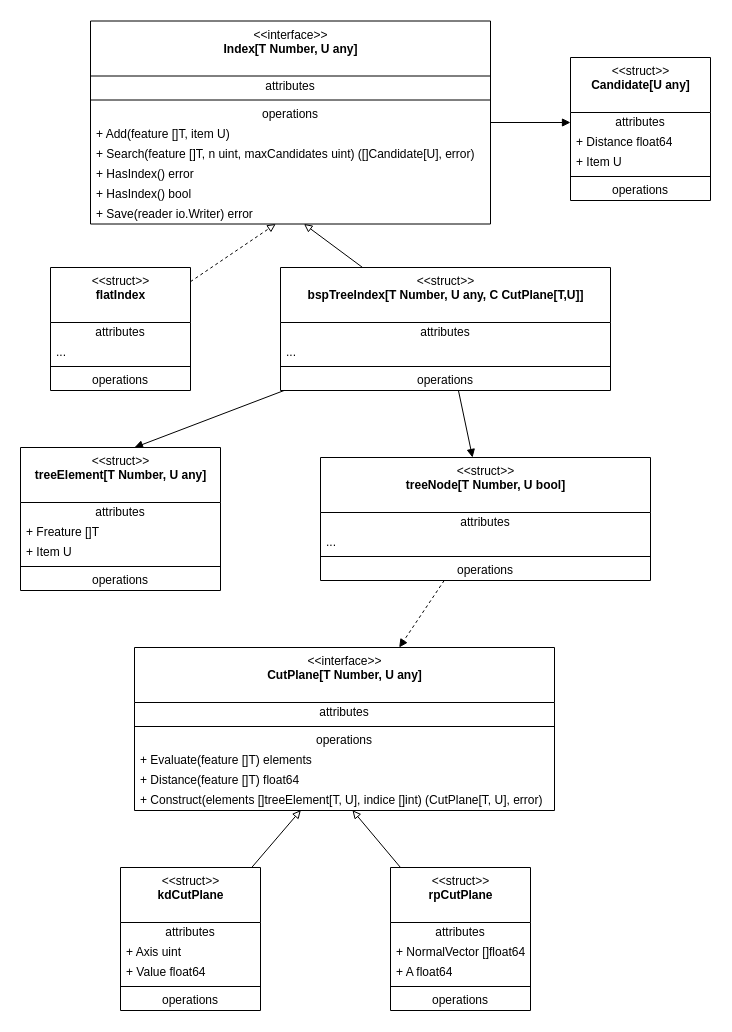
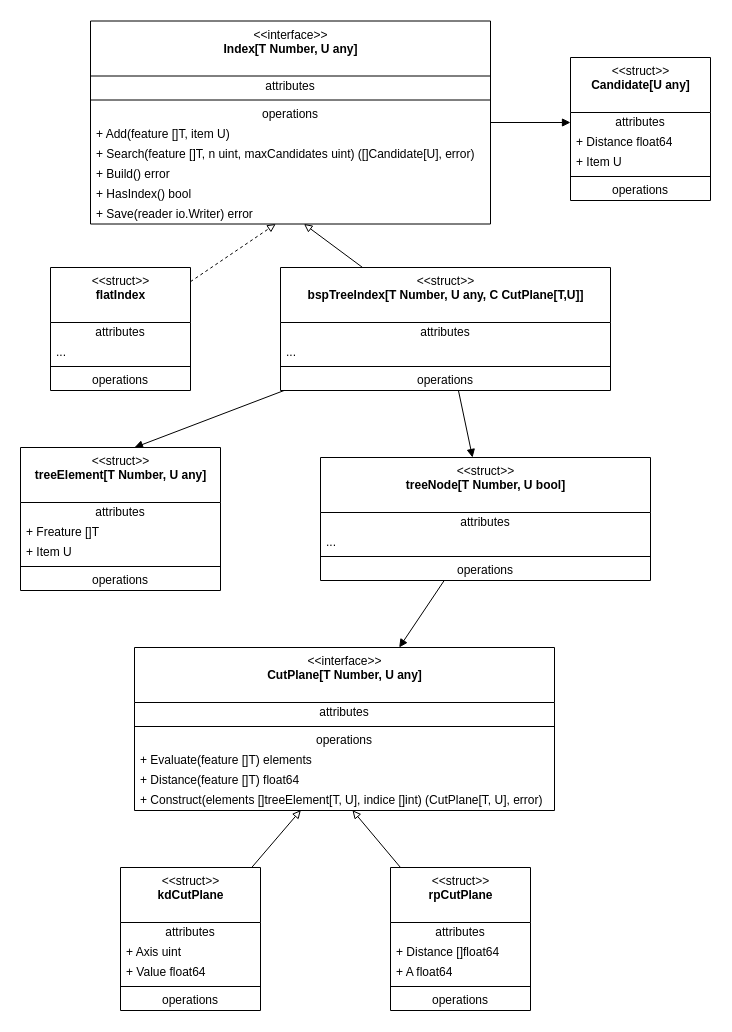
node "+ HasIndex() error": label "+ HasIndex() error" -> "+ Build() error"
edge "<<struct>> treeNode[T Number, U bool]" -> "<<interface>> CutPlane[T Number, U any]": style dashed -> solid
node "+ NormalVector []float64": label "+ NormalVector []float64" -> "+ Distance []float64"
